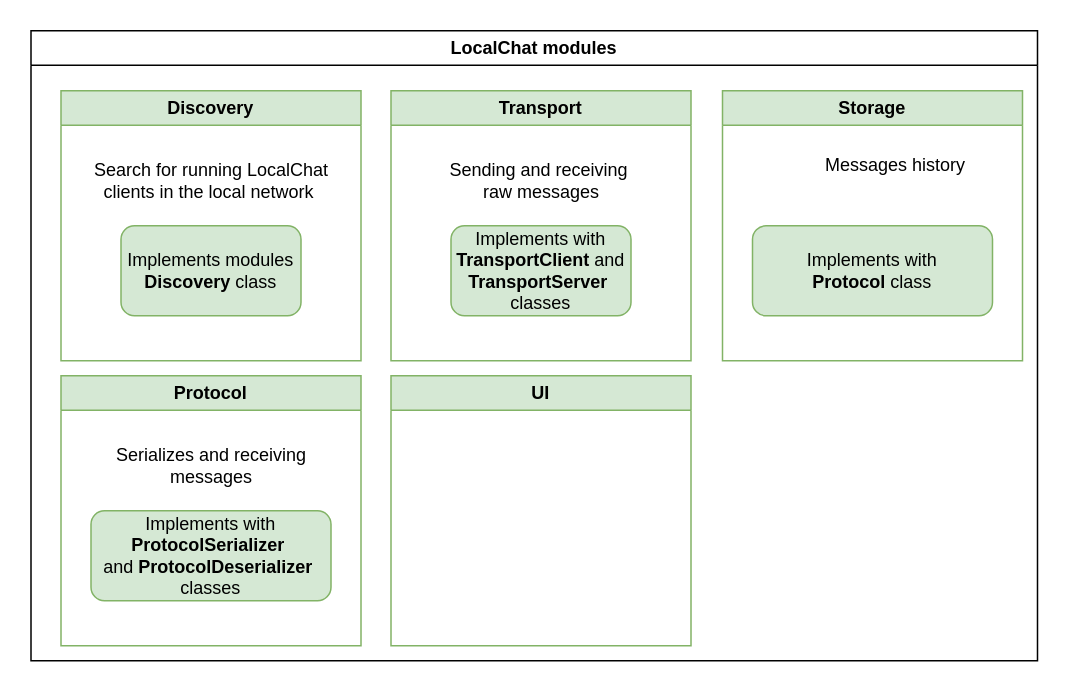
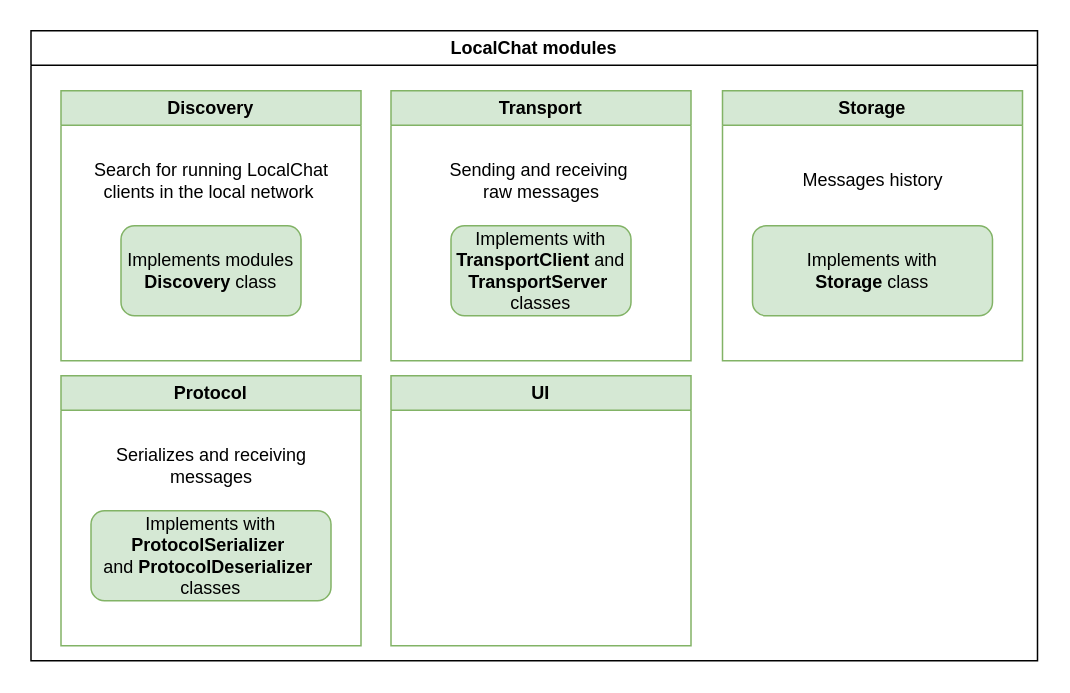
node "Messages history": moved (895, 166) -> (872, 181)
node "Implements with Protocol class": label "Implements with Protocol class" -> "Implements with Storage class"
